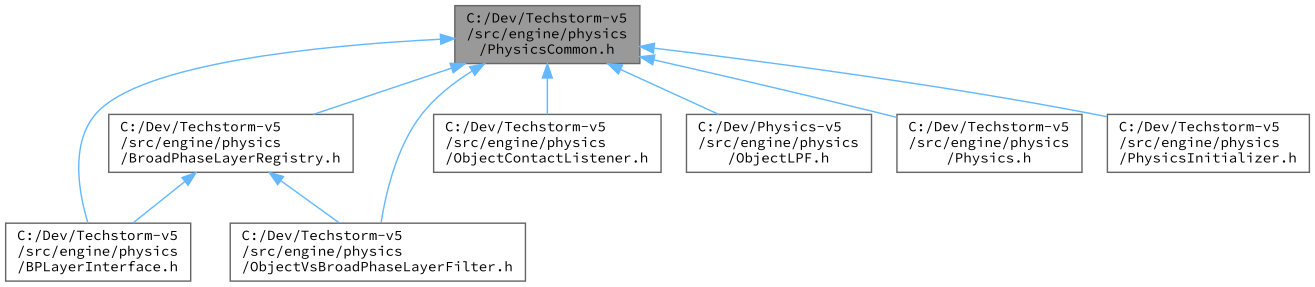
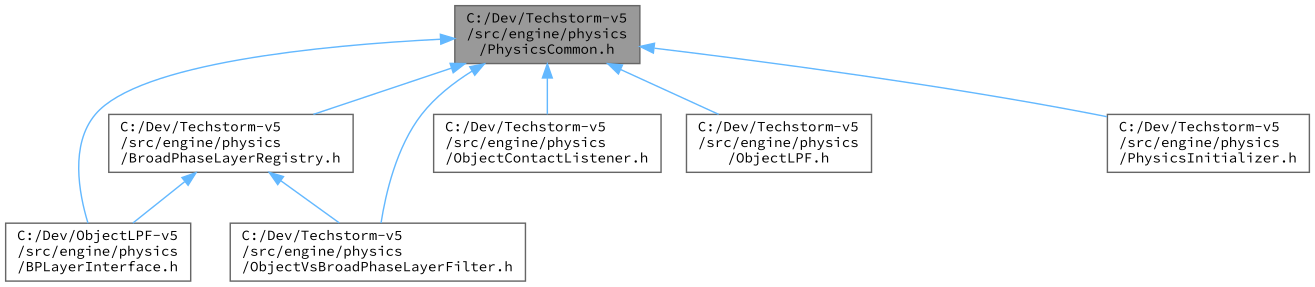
node "C:/Dev/Physics-v5 /src/engine/physics /ObjectLPF.h": label "C:/Dev/Physics-v5 /src/engine/physics /ObjectLPF.h" -> "C:/Dev/Techstorm-v5 /src/engine/physics /ObjectLPF.h"
node "C:/Dev/Techstorm-v5 /src/engine/physics /Physics.h": removed
node "C:/Dev/Techstorm-v5 /src/engine/physics /BPLayerInterface.h": label "C:/Dev/Techstorm-v5 /src/engine/physics /BPLayerInterface.h" -> "C:/Dev/ObjectLPF-v5 /src/engine/physics /BPLayerInterface.h"
